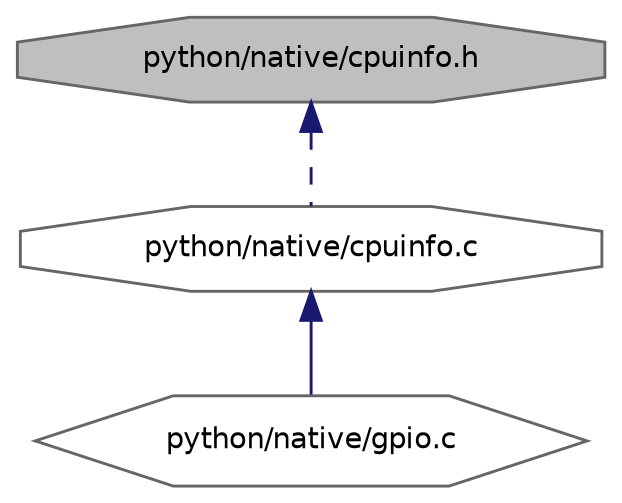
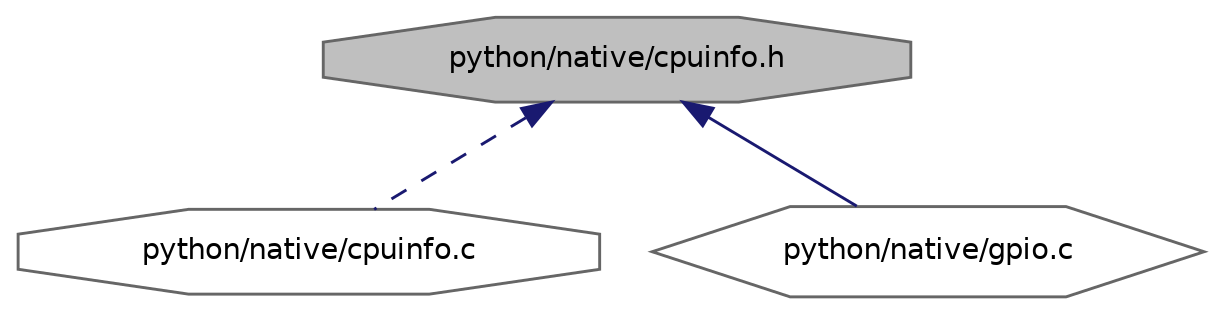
edge "python/native/gpio.c" -> "python/native/cpuinfo.c": now "python/native/gpio.c" -> "python/native/cpuinfo.h"
